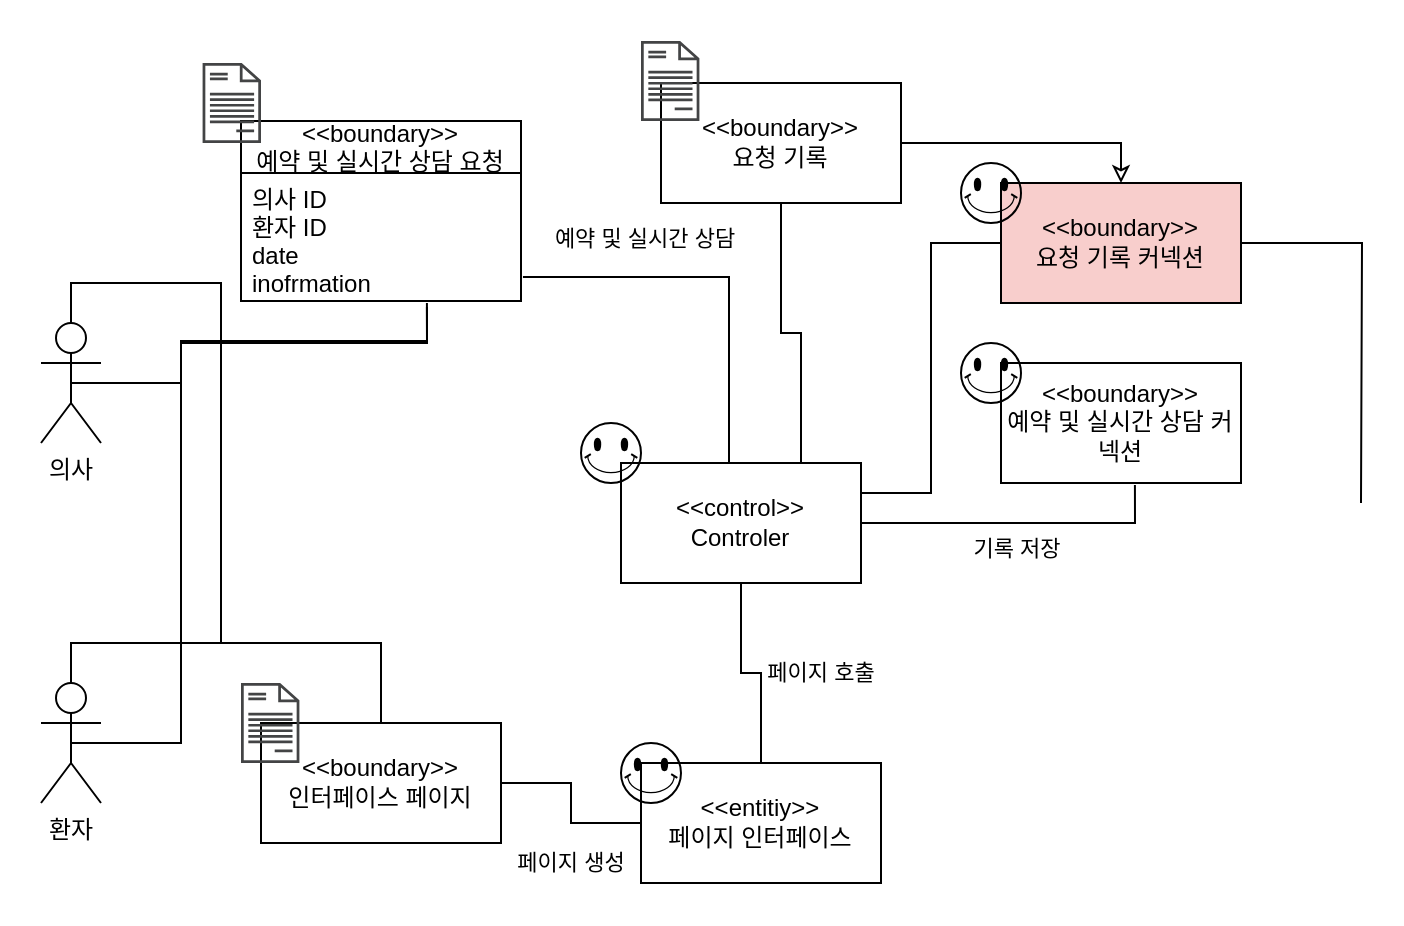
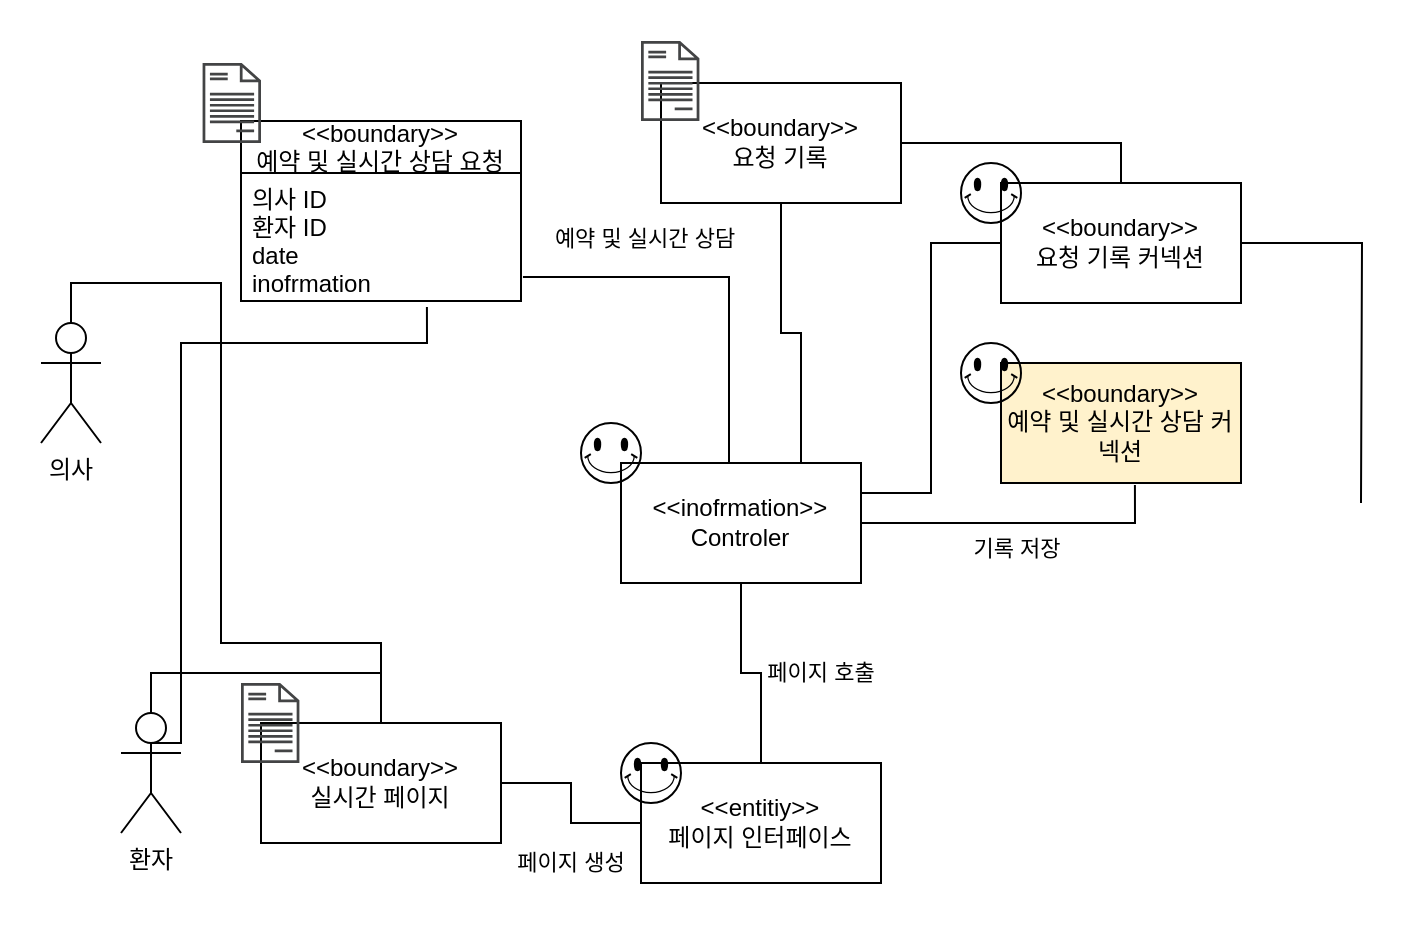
edge "<<boundary>> 요청 기록" -> "<<boundary>> 요청 기록 커넥션": arrowhead classic -> none
node "<<boundary>> 요청 기록 커넥션": fillcolor #f8cecc -> #ffffff
edge "의사 ID 환자 ID date inofrmation" -- "의사": removed
node "<<boundary>> 예약 및 실시간 상담 커넥션": fillcolor #ffffff -> #fff2cc
node "<<control>> Controler": label "<<control>> Controler" -> "<<inofrmation>> Controler"
node "환자": moved (71, 743) -> (151, 773)
node "<<boundary>> 인터페이스 페이지": label "<<boundary>> 인터페이스 페이지" -> "<<boundary>> 실시간 페이지"
